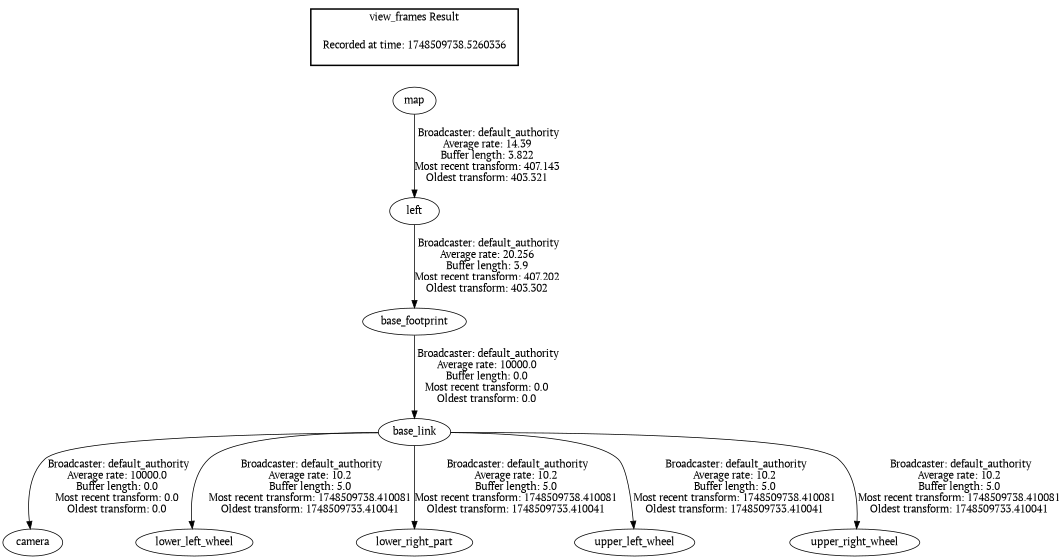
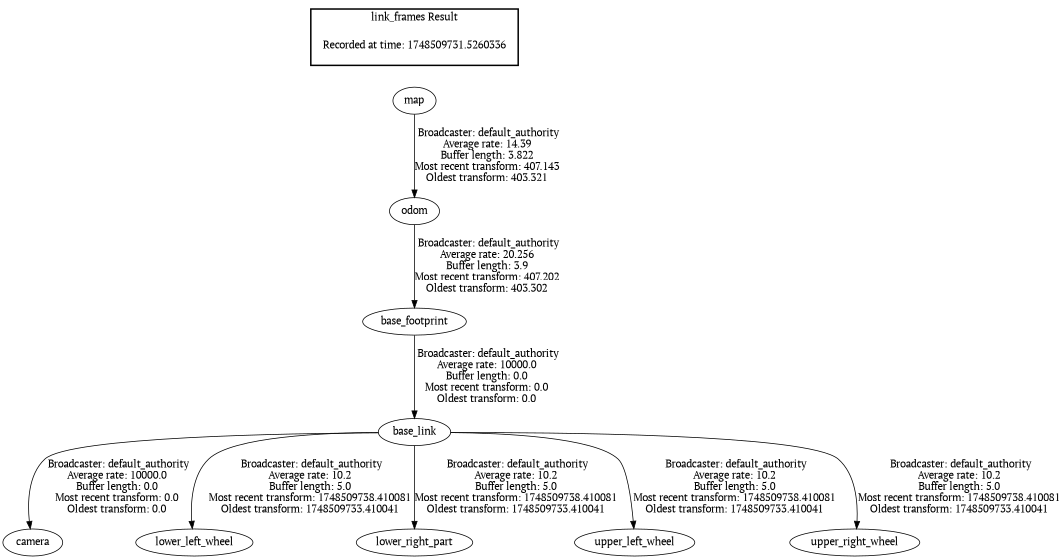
cluster "view_frames Result": label "view_frames Result" -> "link_frames Result"
node "Recorded at time: 1748509738.5260336": label "Recorded at time: 1748509738.5260336" -> "Recorded at time: 1748509731.5260336"
node "left": label "left" -> "odom"
